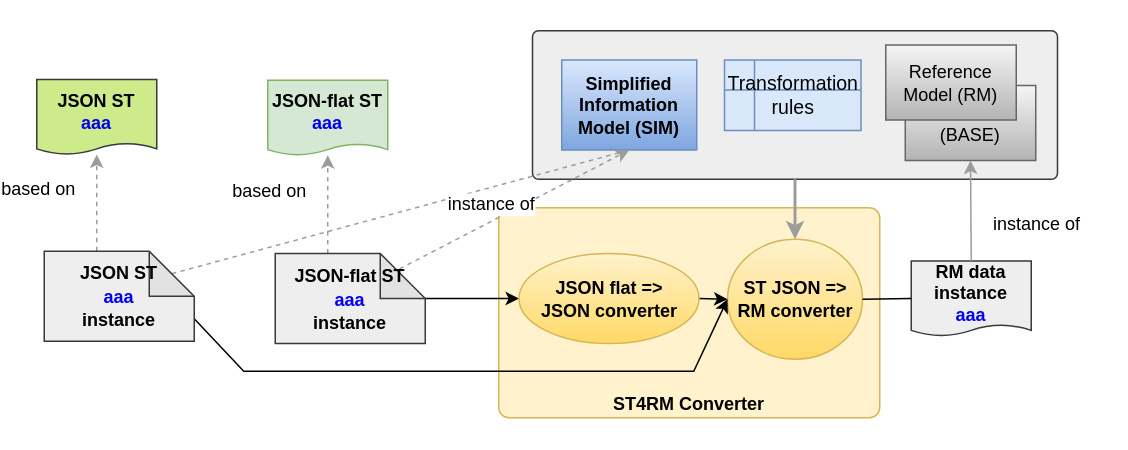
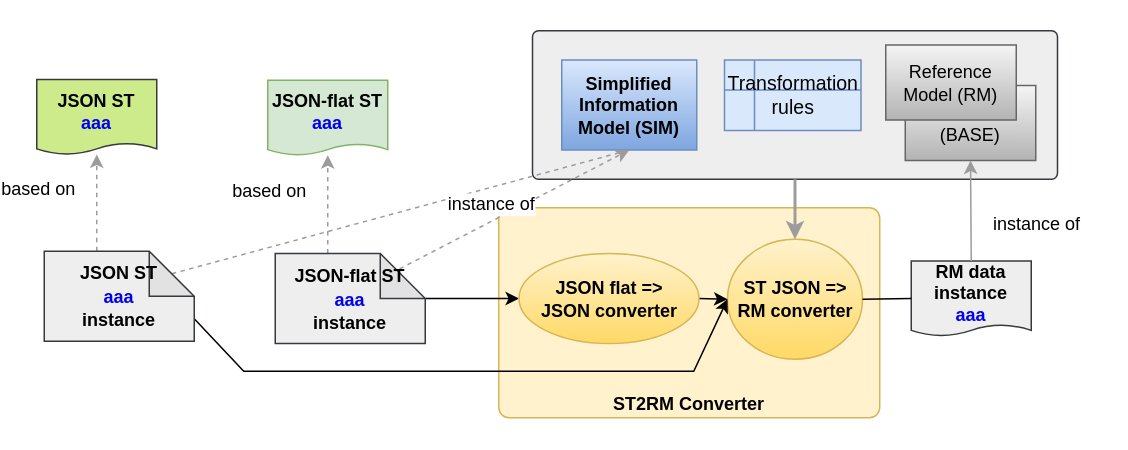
node "ST4RM Converter": label "ST4RM Converter" -> "ST2RM Converter"
